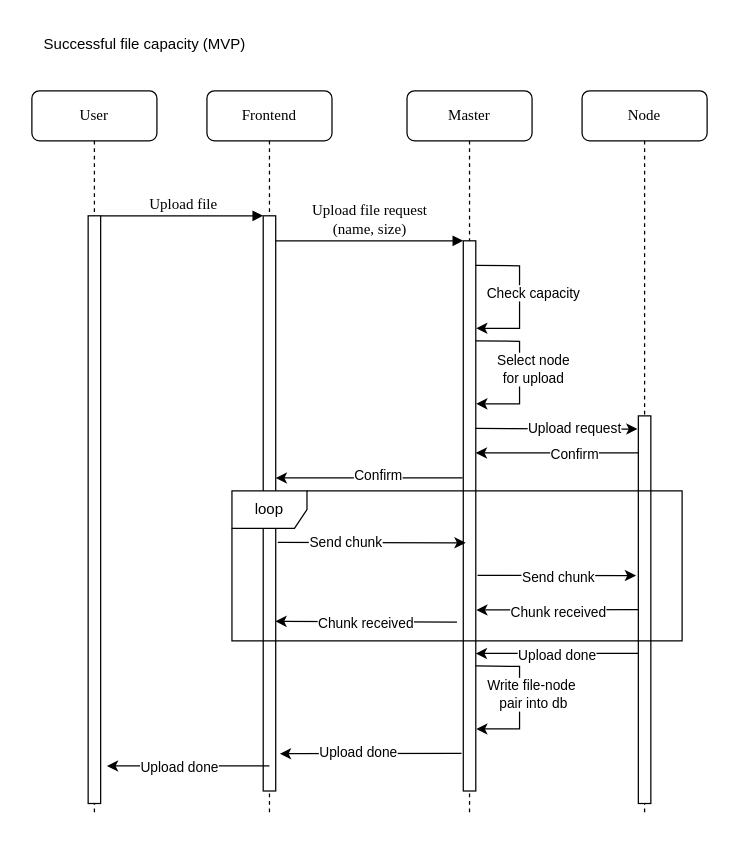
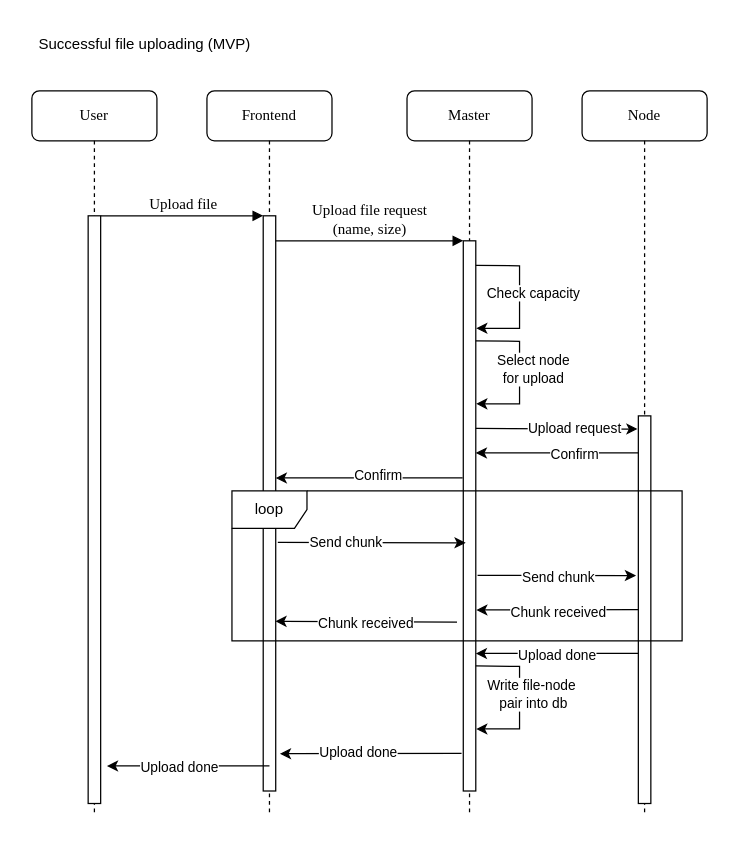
node "Successful file capacity (MVP)": label "Successful file capacity (MVP)" -> "Successful file uploading (MVP)"
